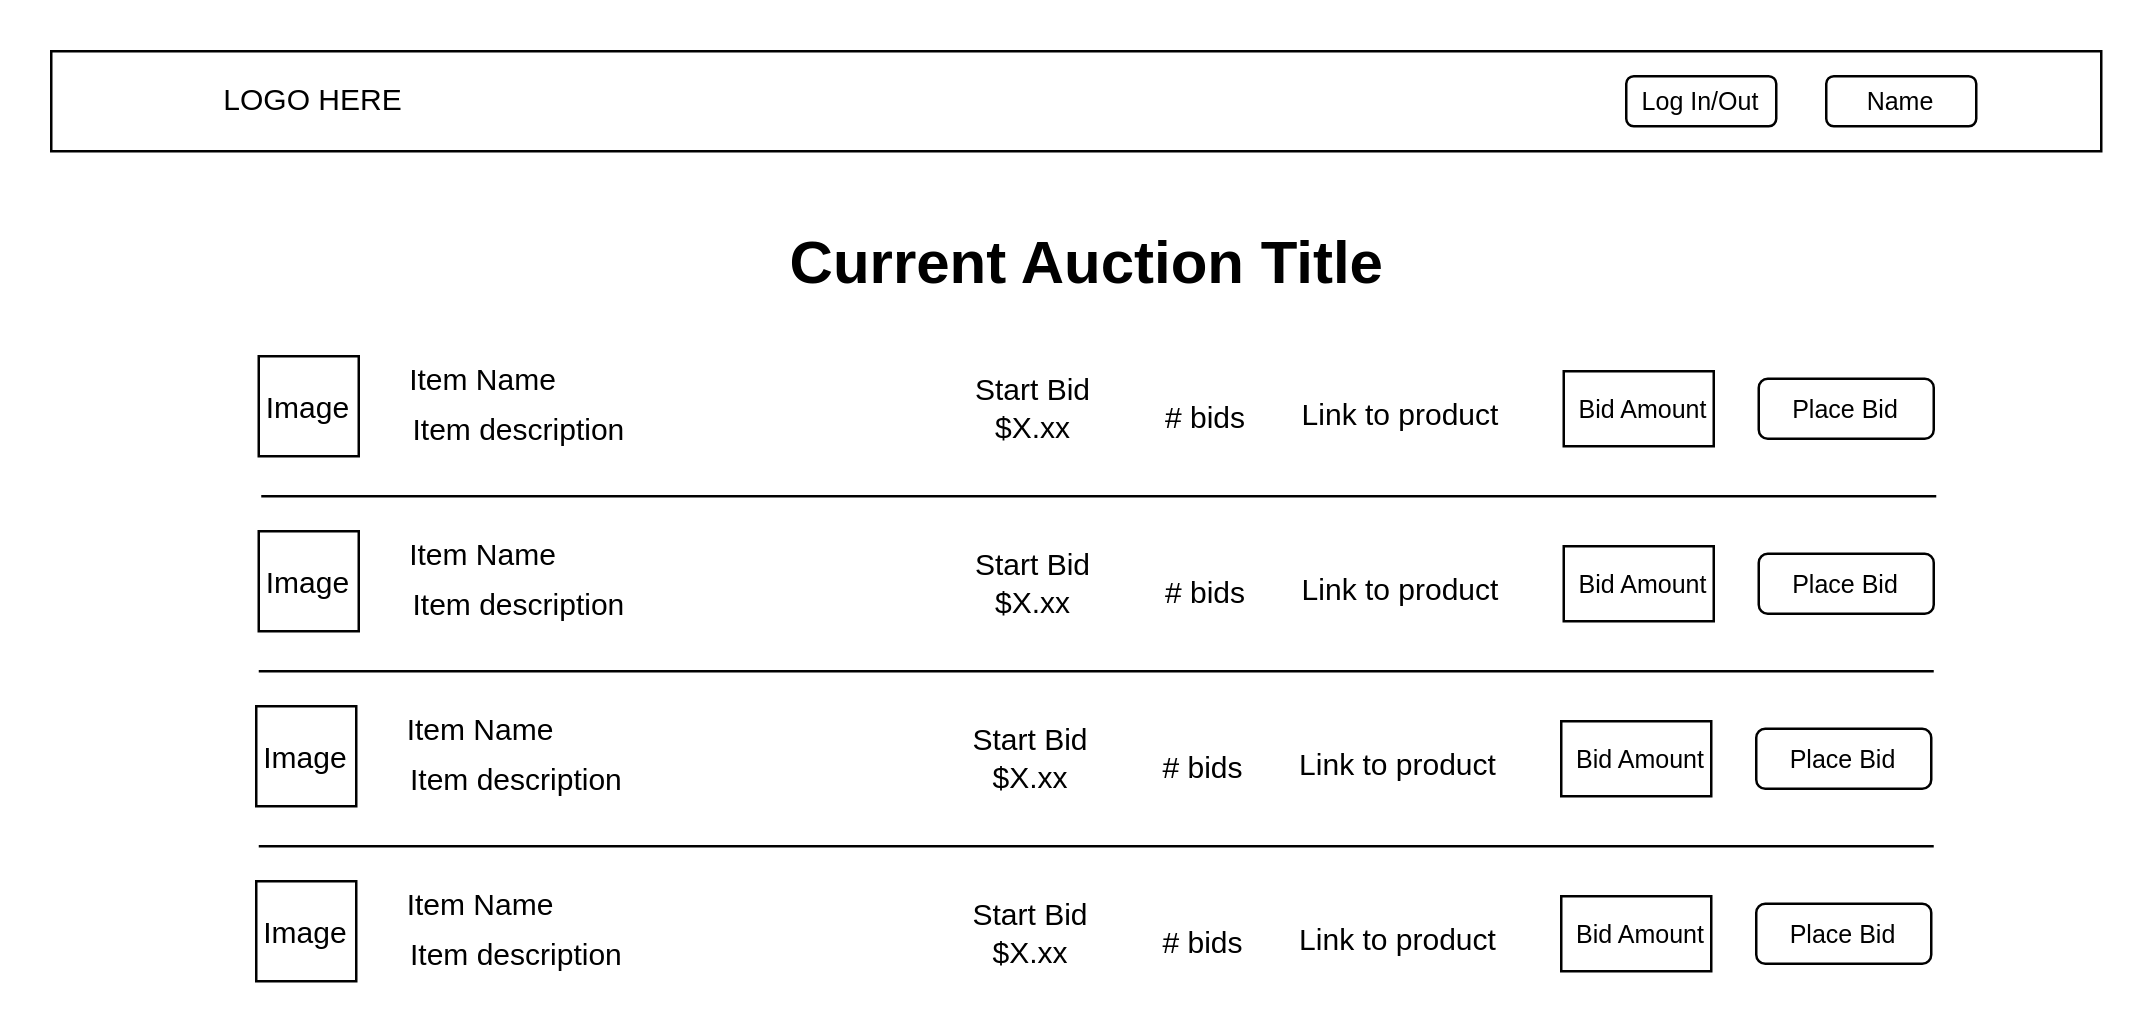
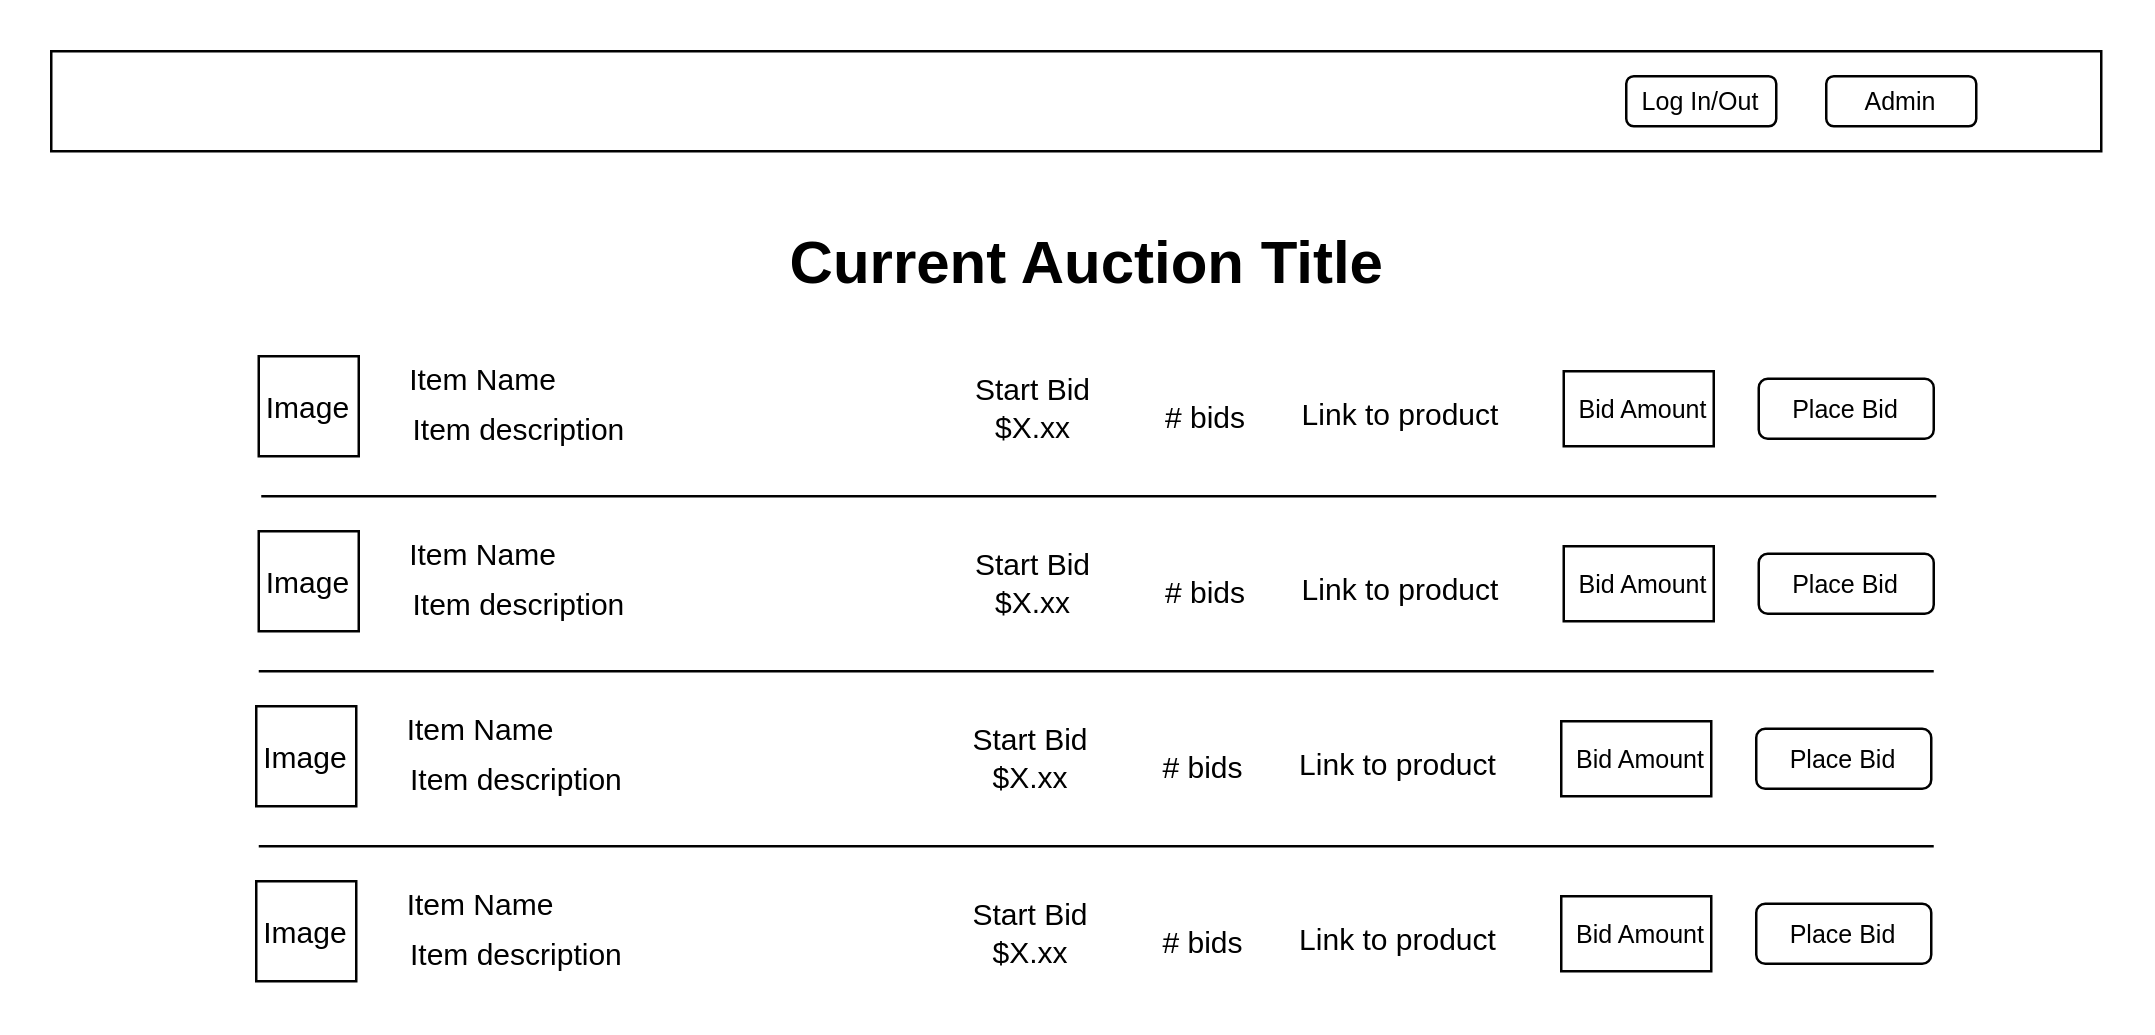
node "LOGO HERE": removed
node "Name": label "Name" -> "Admin"
